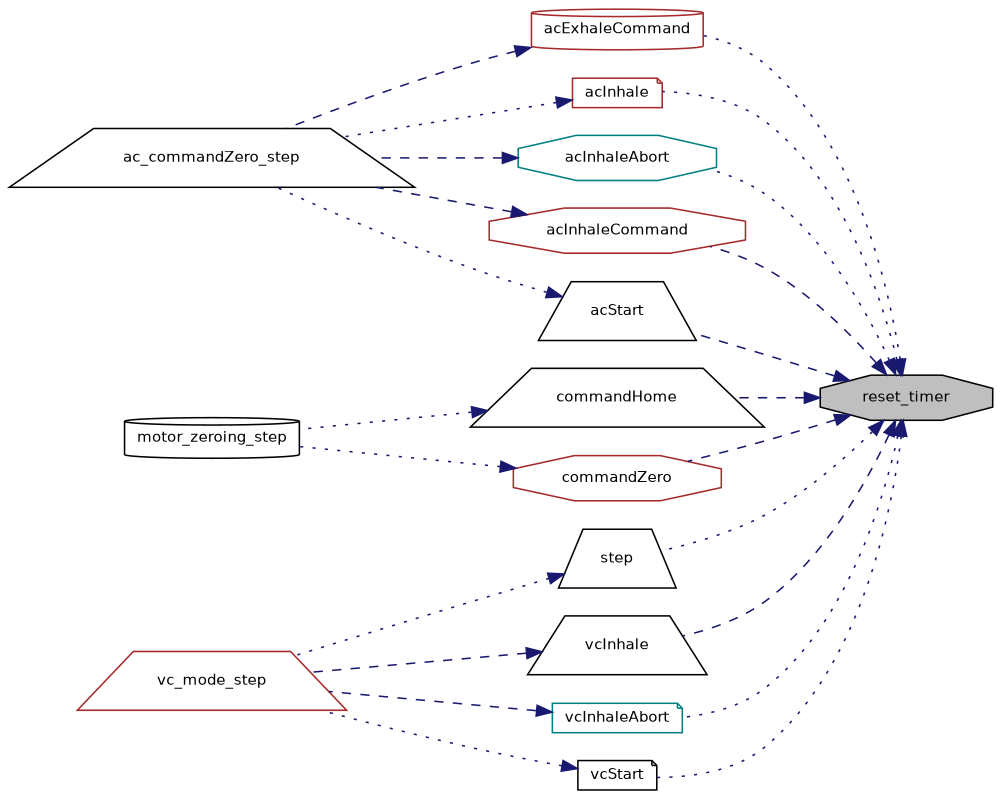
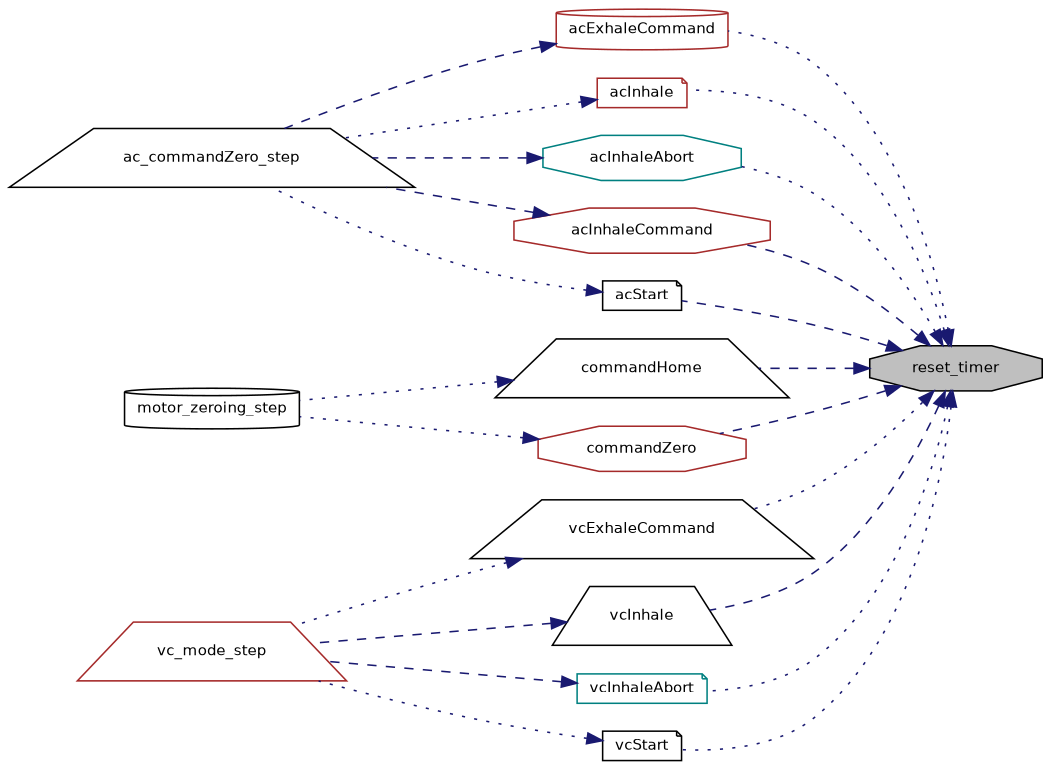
node "acStart": shape trapezium -> note
node "step": label "step" -> "vcExhaleCommand"
